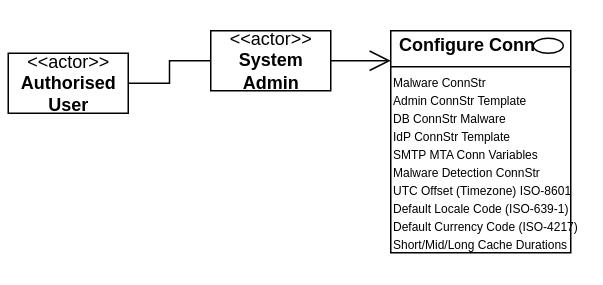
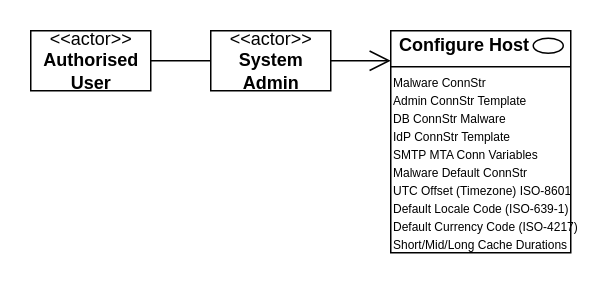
node "Configure Conn": label "Configure Conn" -> "Configure Host"
node "<<actor>> Authorised User": moved (68, 83) -> (91, 61)
node "Malware Detection ConnStr": label "Malware Detection ConnStr" -> "Malware Default ConnStr"
